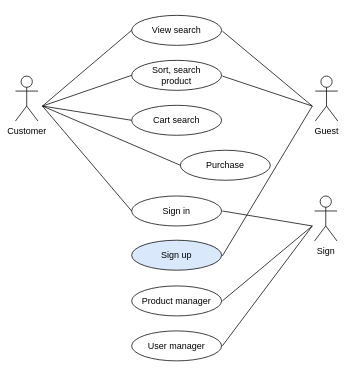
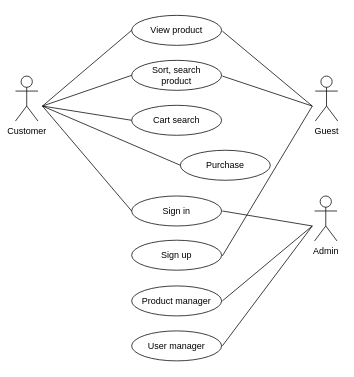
node "View search": label "View search" -> "View product"
node "Sign": label "Sign" -> "Admin"
node "Sign up": fillcolor #dae8fc -> #ffffff
